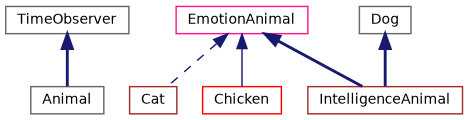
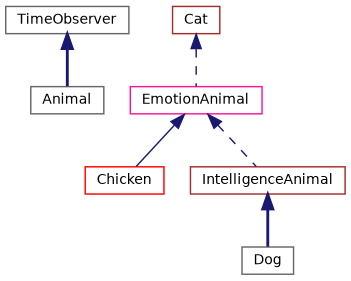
edge "IntelligenceAnimal" -> "EmotionAnimal": style bold -> dashed
edge "Cat" -> "EmotionAnimal": reversed
edge "IntelligenceAnimal" -> "Dog": reversed
